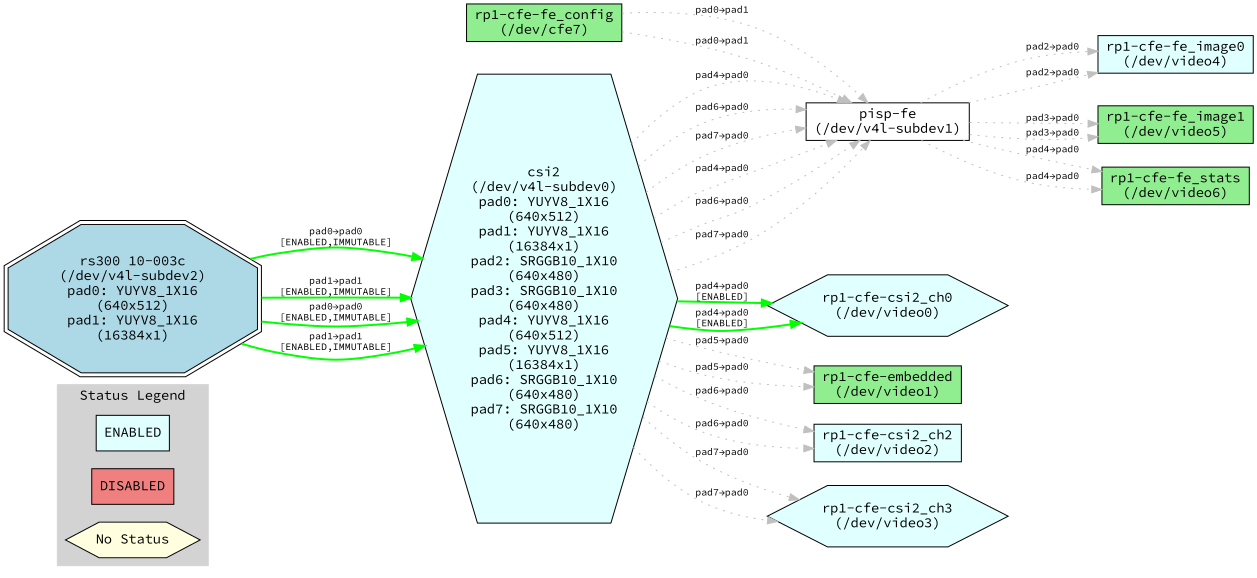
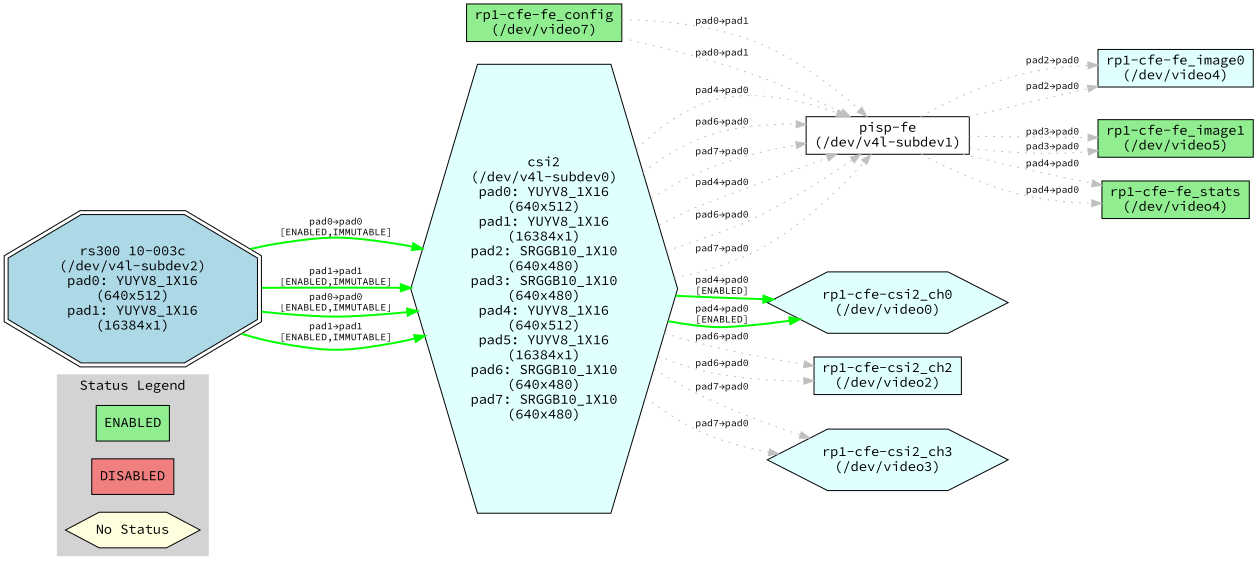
node "rp1-cfe-fe_config (/dev/cfe7)": label "rp1-cfe-fe_config (/dev/cfe7)" -> "rp1-cfe-fe_config (/dev/video7)"
node "rp1-cfe-fe_stats (/dev/video6)": label "rp1-cfe-fe_stats (/dev/video6)" -> "rp1-cfe-fe_stats (/dev/video4)"
node "rp1-cfe-embedded (/dev/video1)": removed
node "ENABLED": fillcolor lightcyan -> lightgreen
